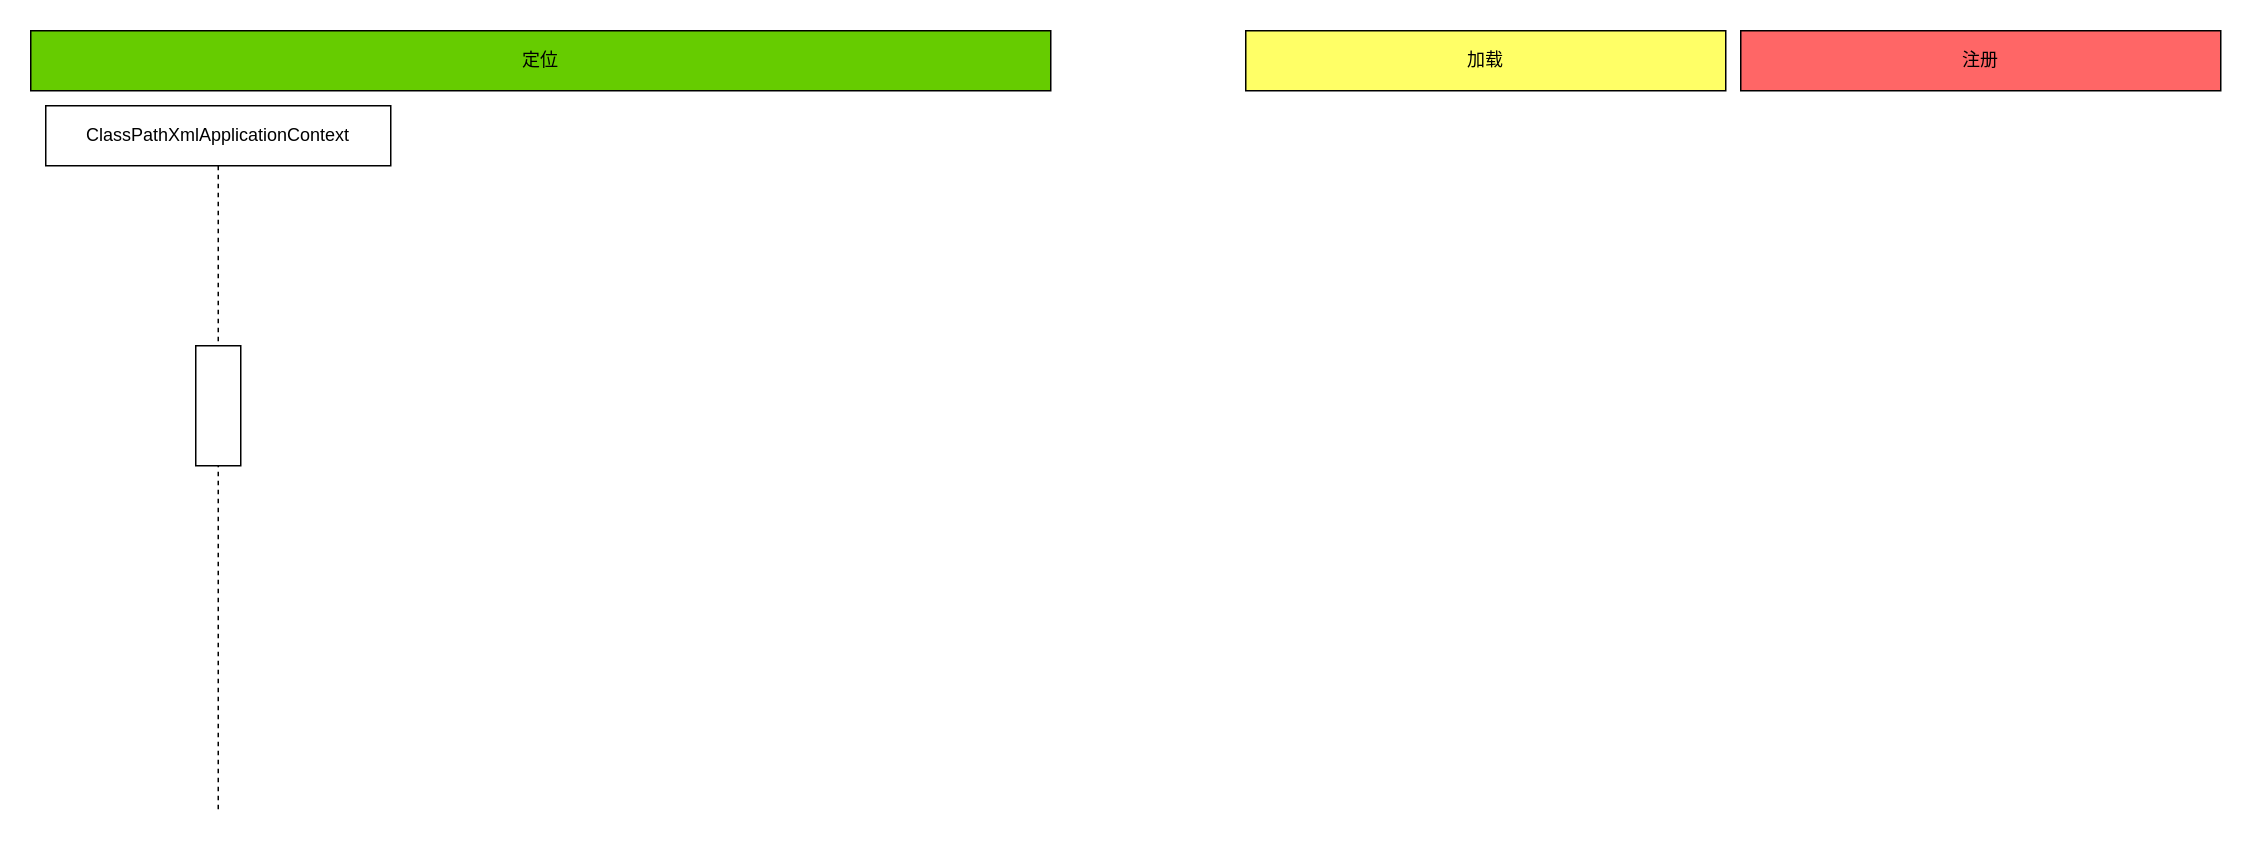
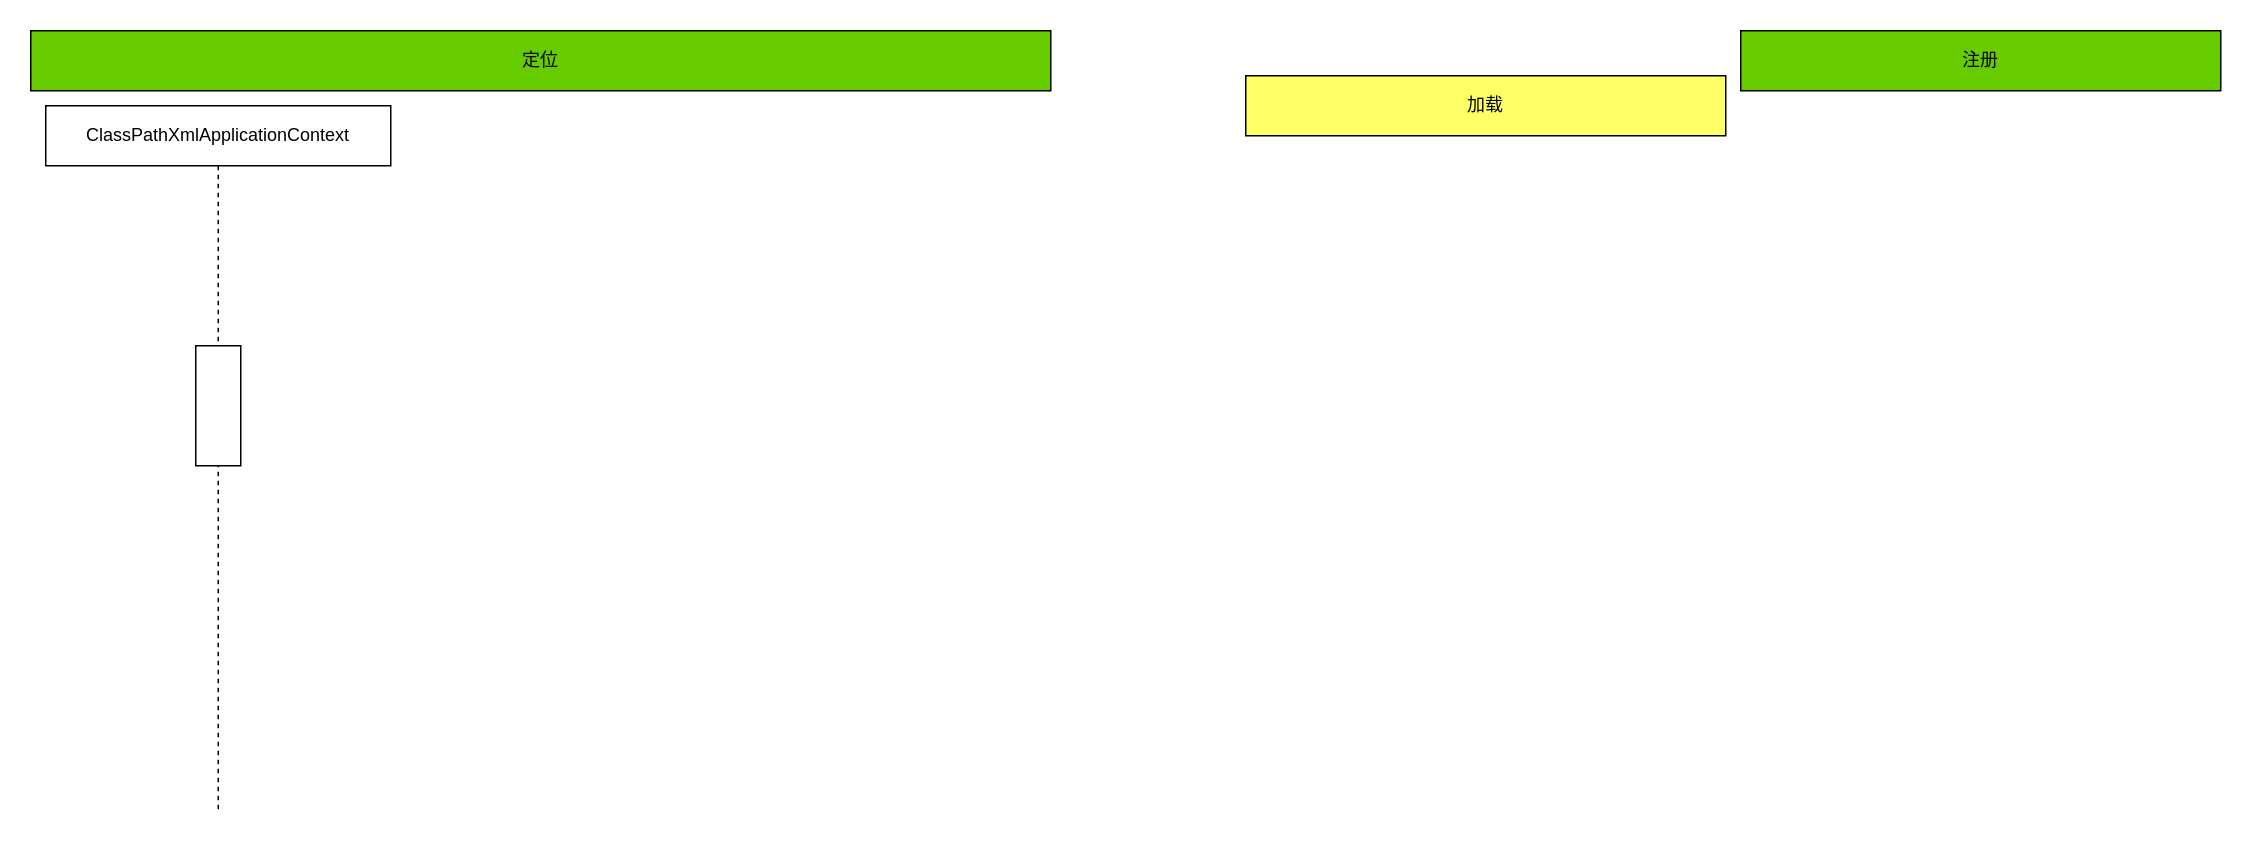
node "加载": moved (1486, 61) -> (1486, 106)
node "注册": fillcolor #ff6666 -> #66cc00
